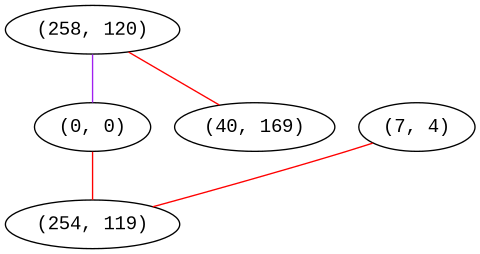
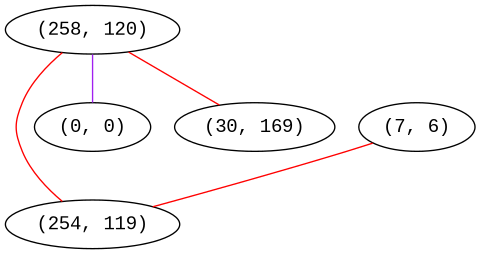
node "(40, 169)": label "(40, 169)" -> "(30, 169)"
node "(7, 4)": label "(7, 4)" -> "(7, 6)"
edge "(0, 0)" -- "(254, 119)": now "(258, 120)" -- "(254, 119)"
